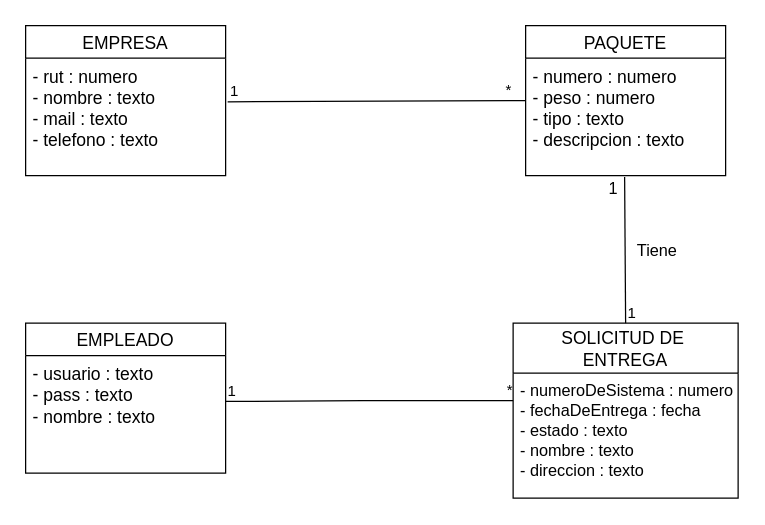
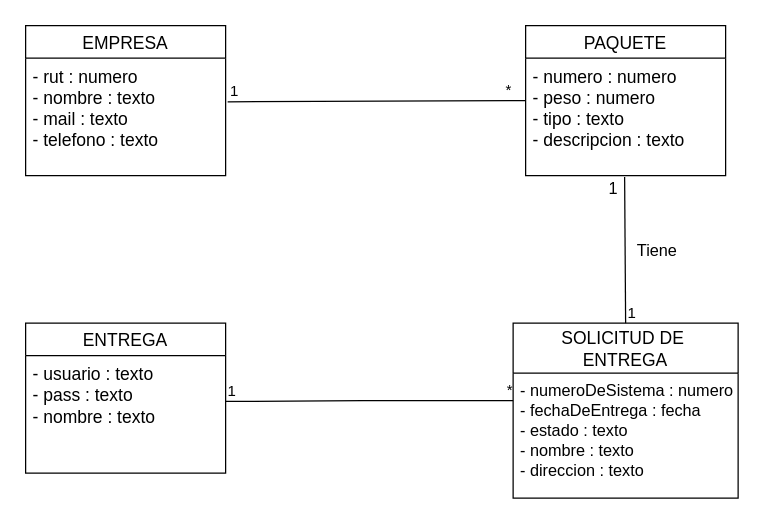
node "EMPLEADO": label "EMPLEADO" -> "ENTREGA"
